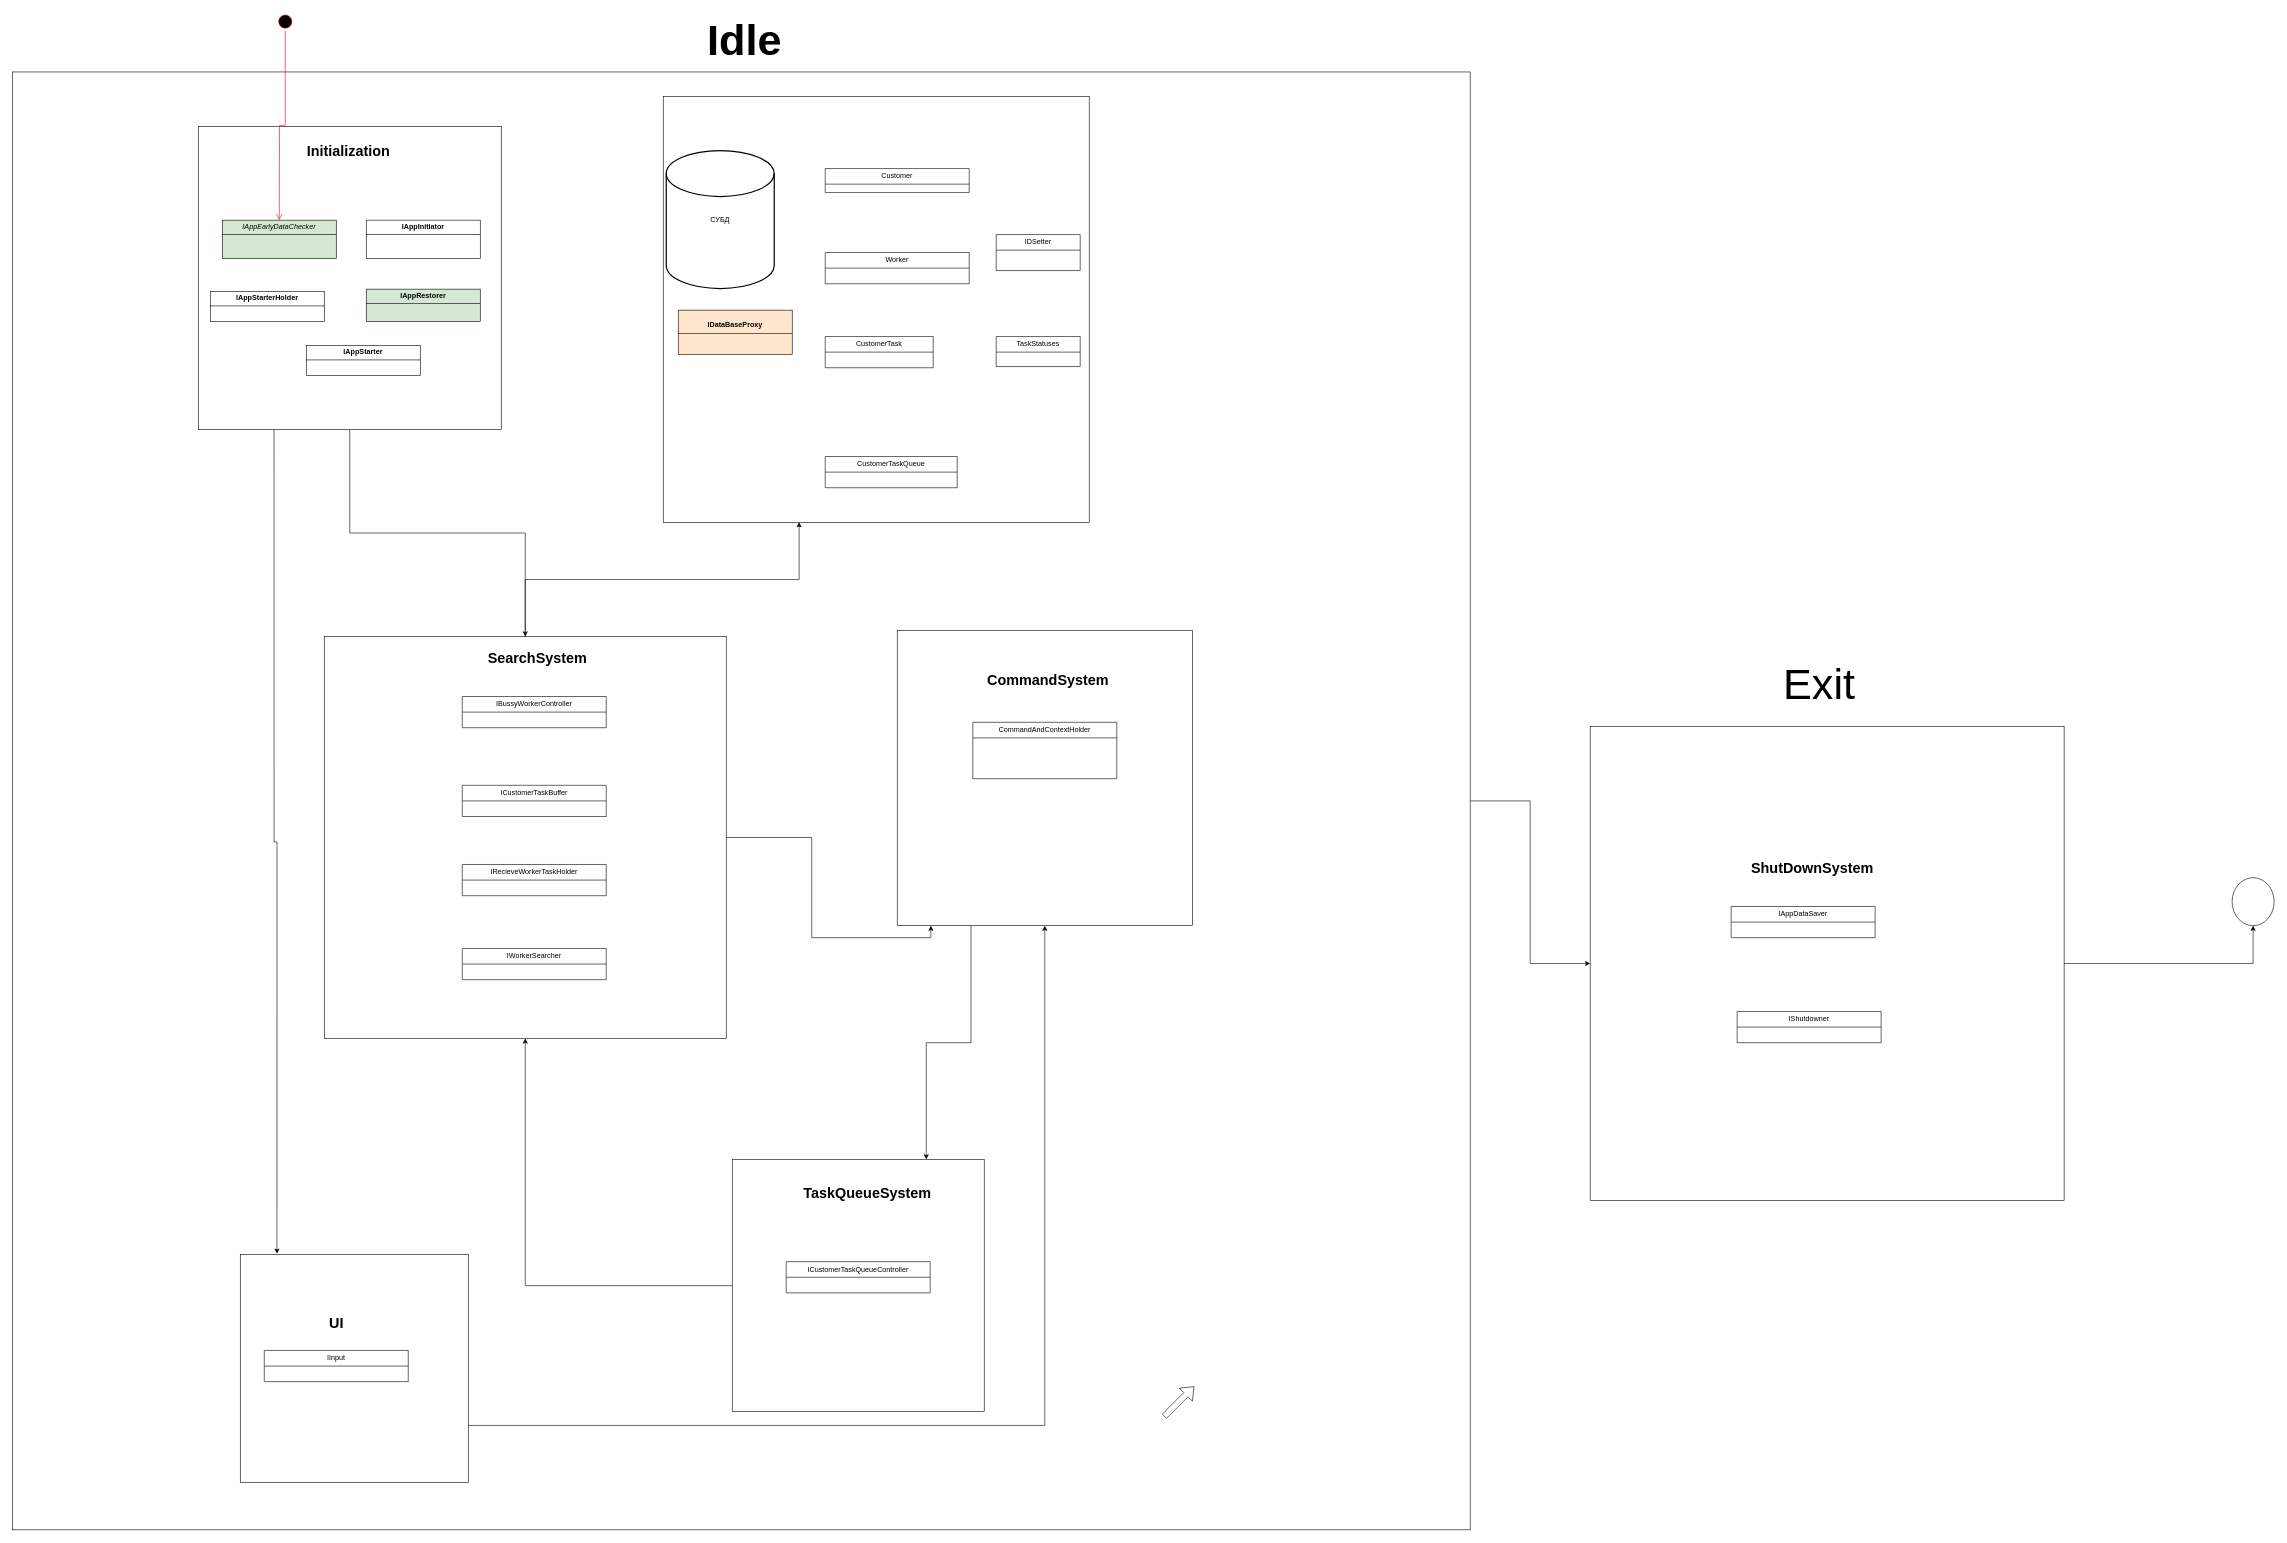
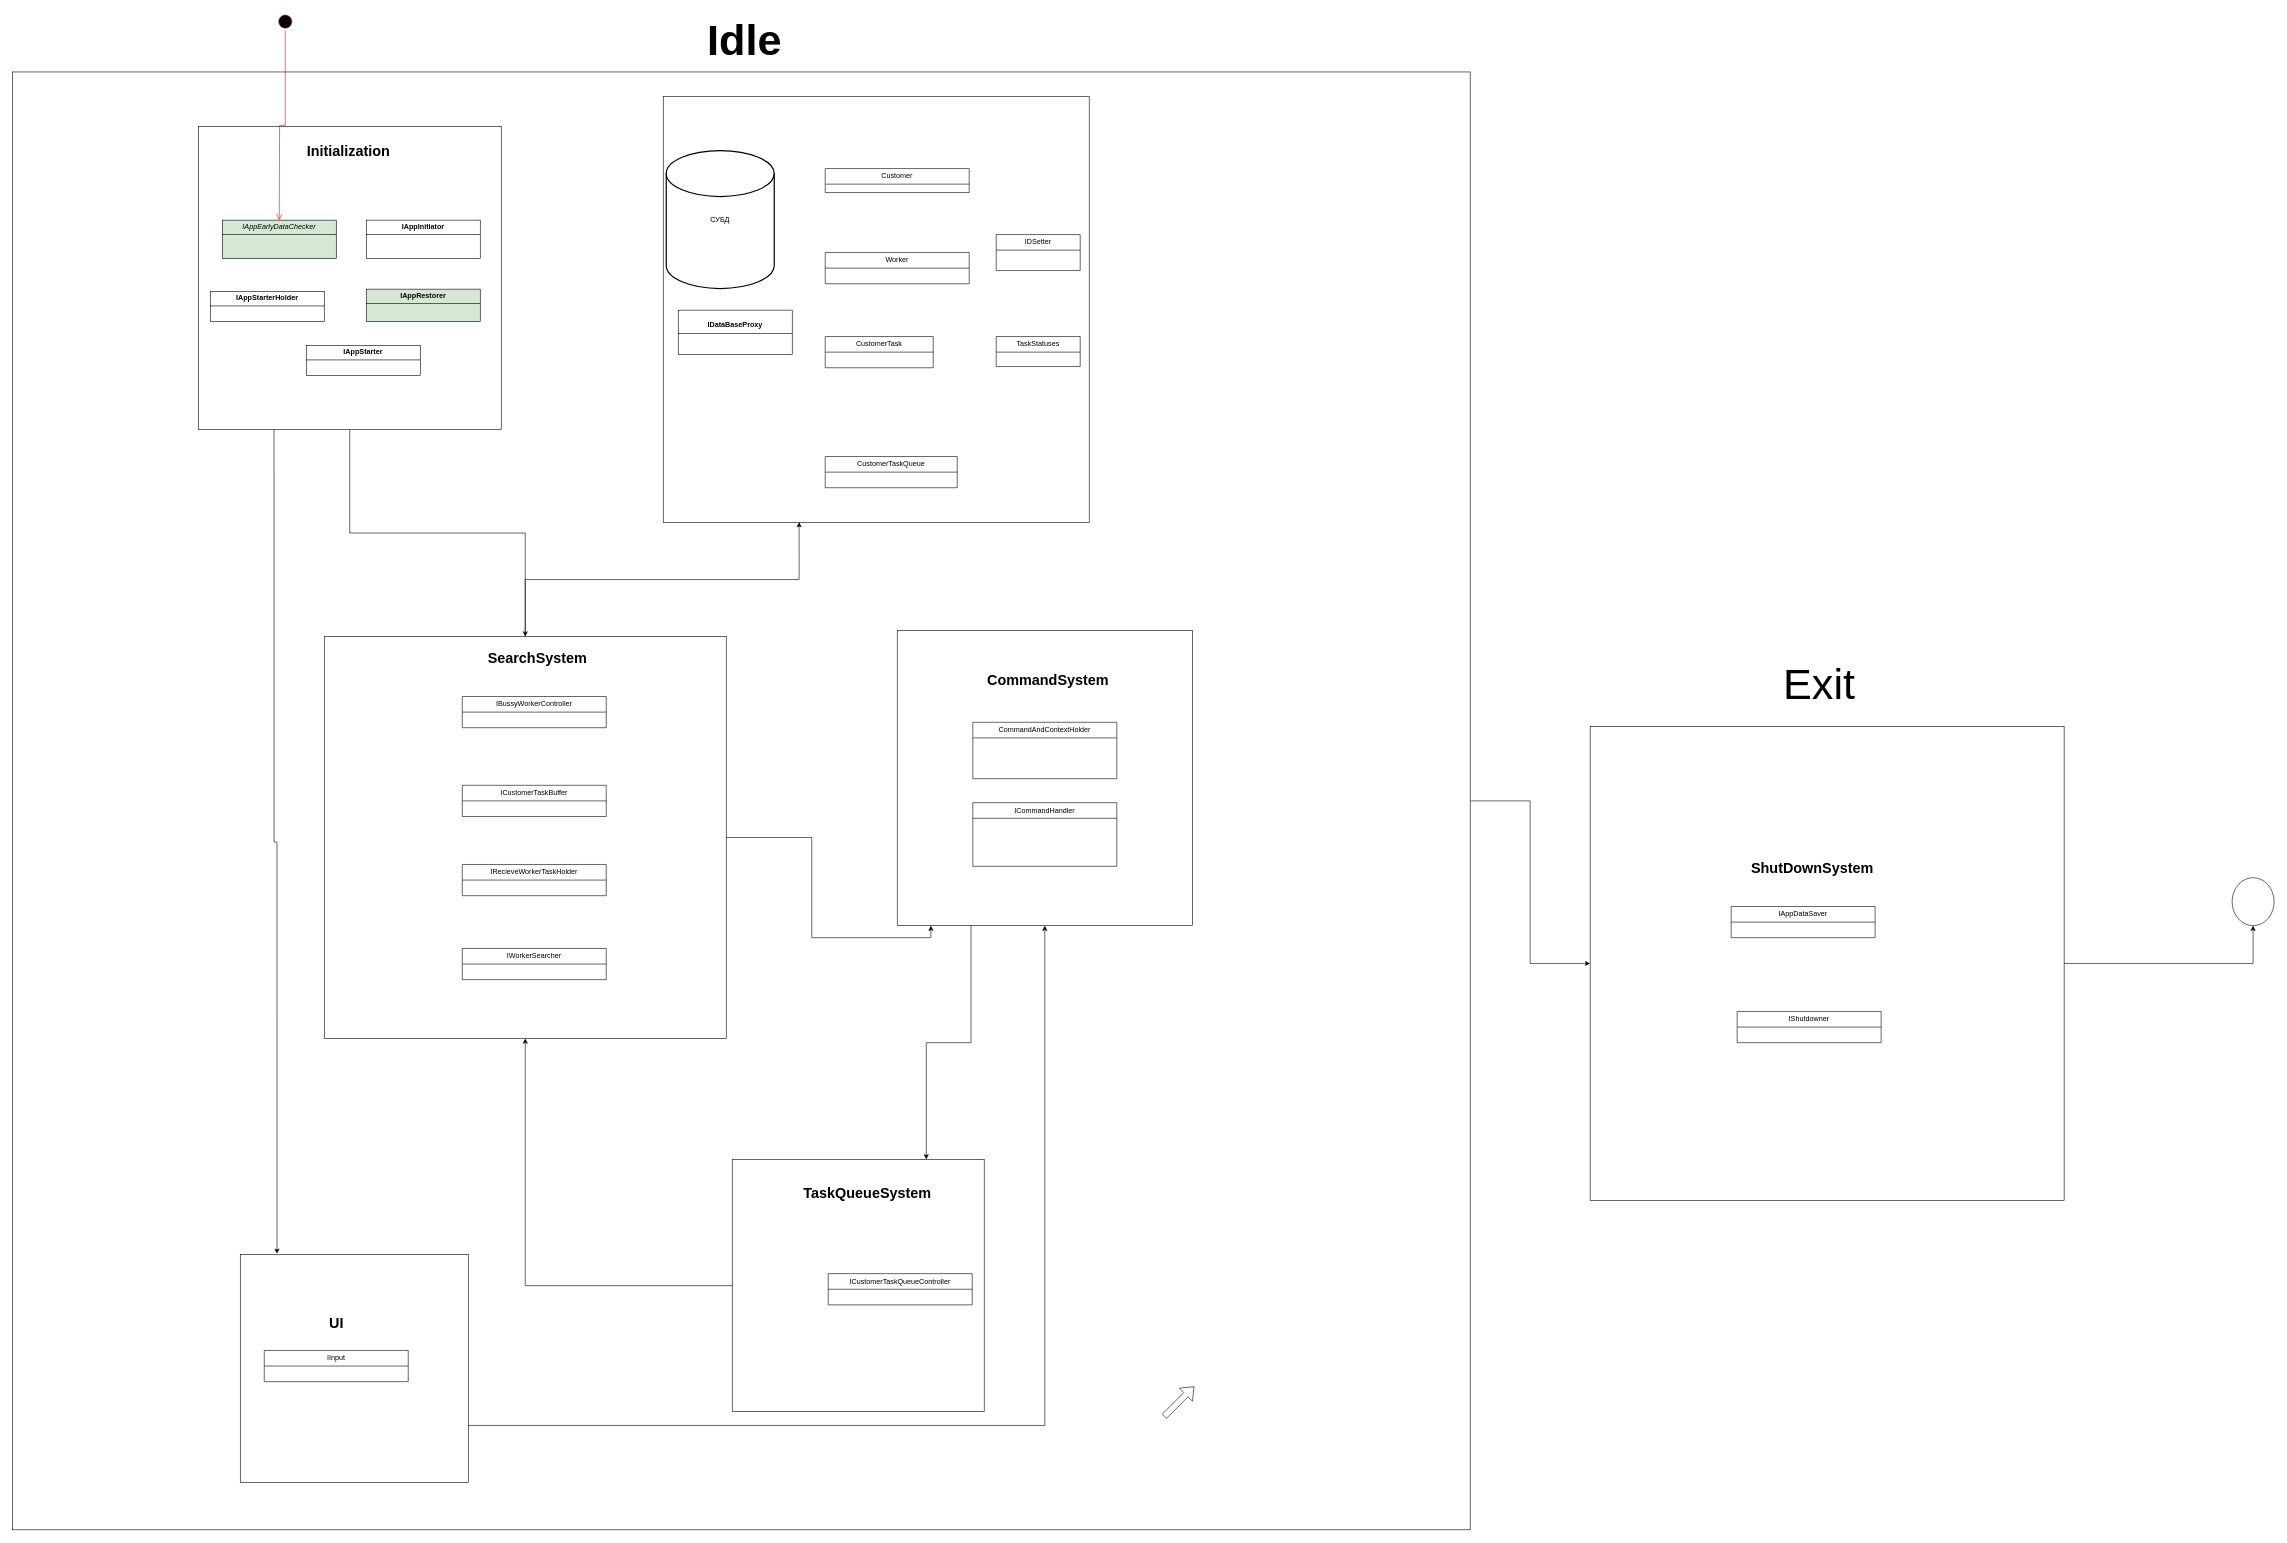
node "IDataBaseProxy": fillcolor #ffe6cc -> #ffffff
node "ICommandHandler": added
node "ICustomerTaskQueueController": moved (858, 1277) -> (900, 1289)
